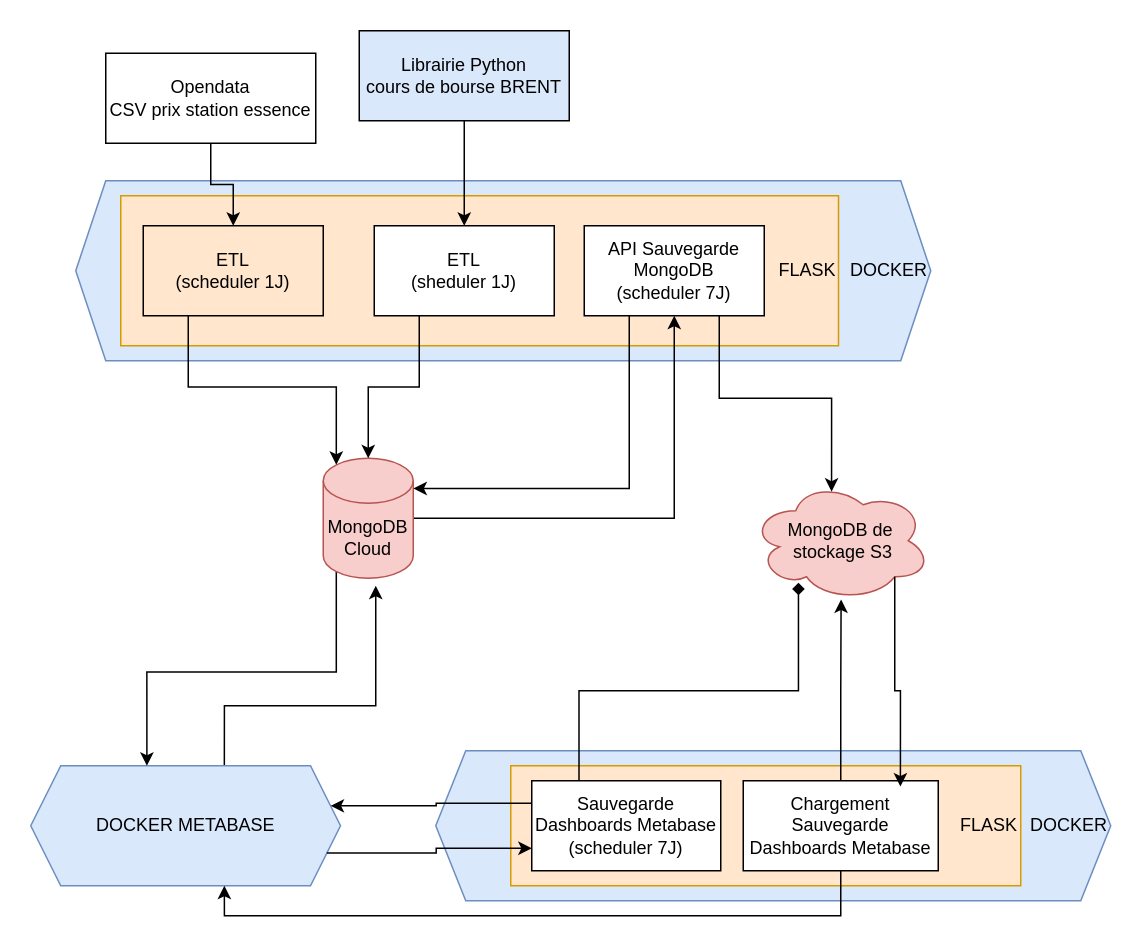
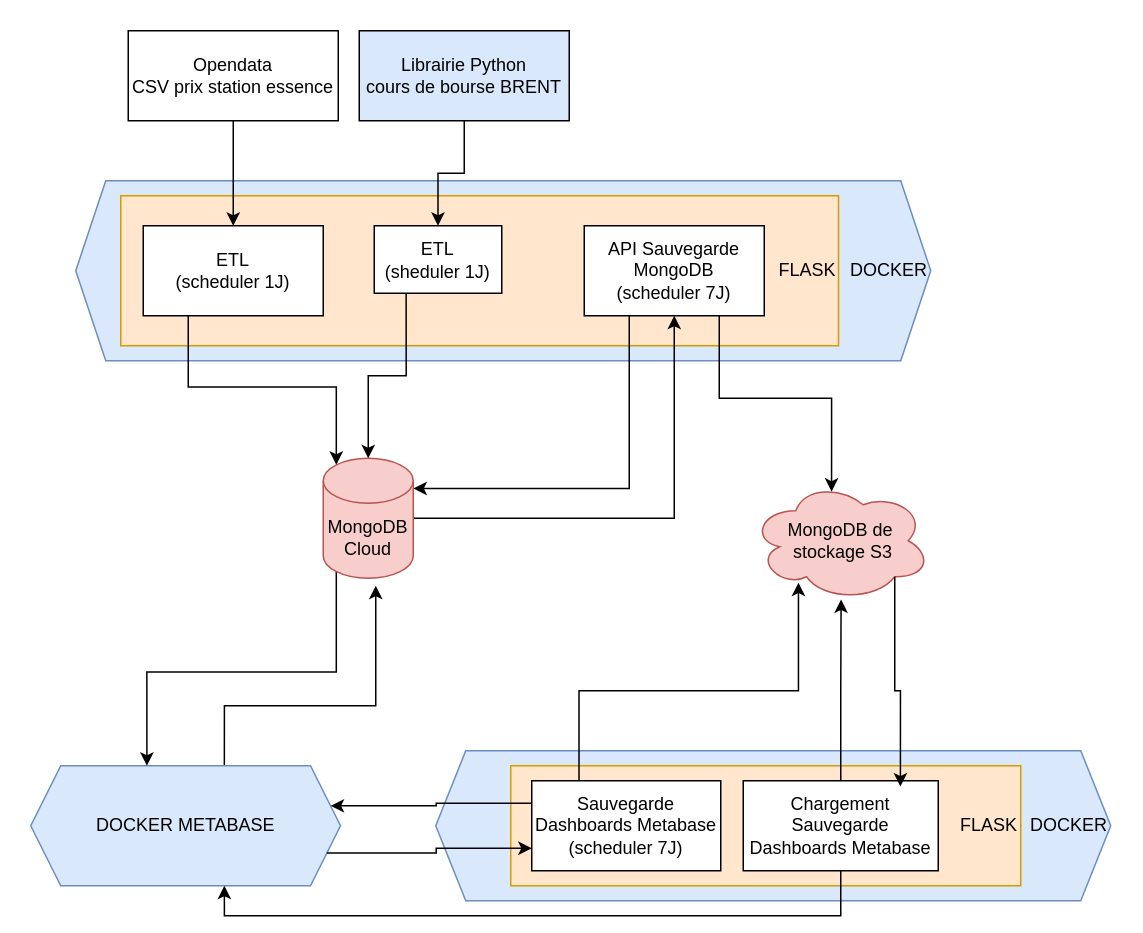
node "Opendata CSV prix station essence": moved (211, 98) -> (233, 76)
node "ETL (scheduler 1J)": fillcolor #ffe6cc -> #ffffff
node "ETL (sheduler 1J)": size 180x90 -> 128x68
edge "Sauvegarde Dashboards Metabase (scheduler 7J)" -> "MongoDB de stockage S3": arrowhead diamond -> classic
